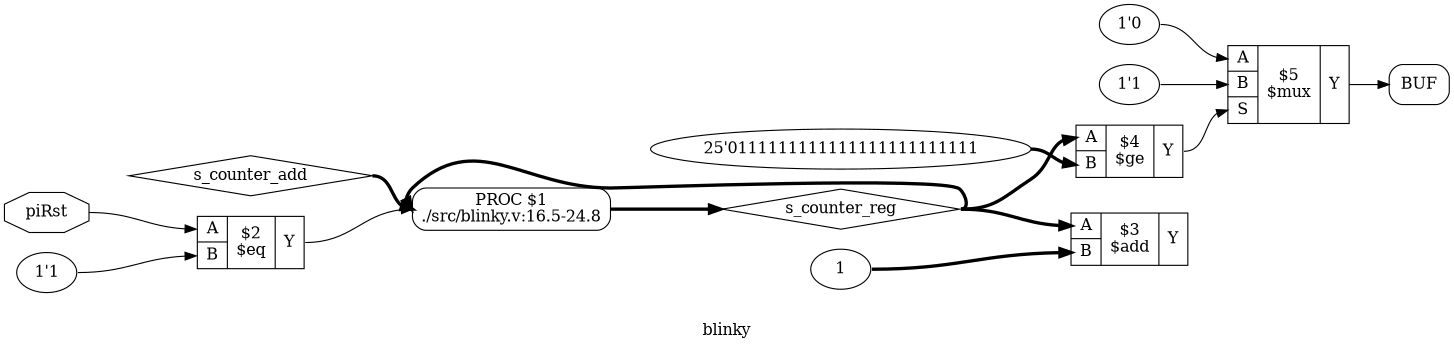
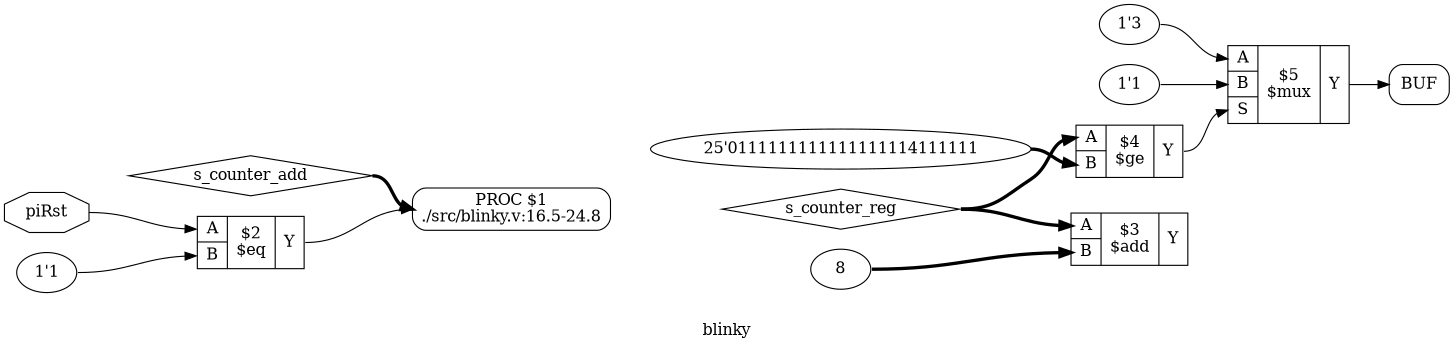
node "1'0": label "1'0" -> "1'3"
node "25'0111111111111111111111111": label "25'0111111111111111111111111" -> "25'0111111111111111114111111"
edge "s_counter_reg" -> "PROC $1 ./src/blinky.v:16.5-24.8": removed
edge "PROC $1 ./src/blinky.v:16.5-24.8" -> "s_counter_reg": removed
node "1": label "1" -> "8"
